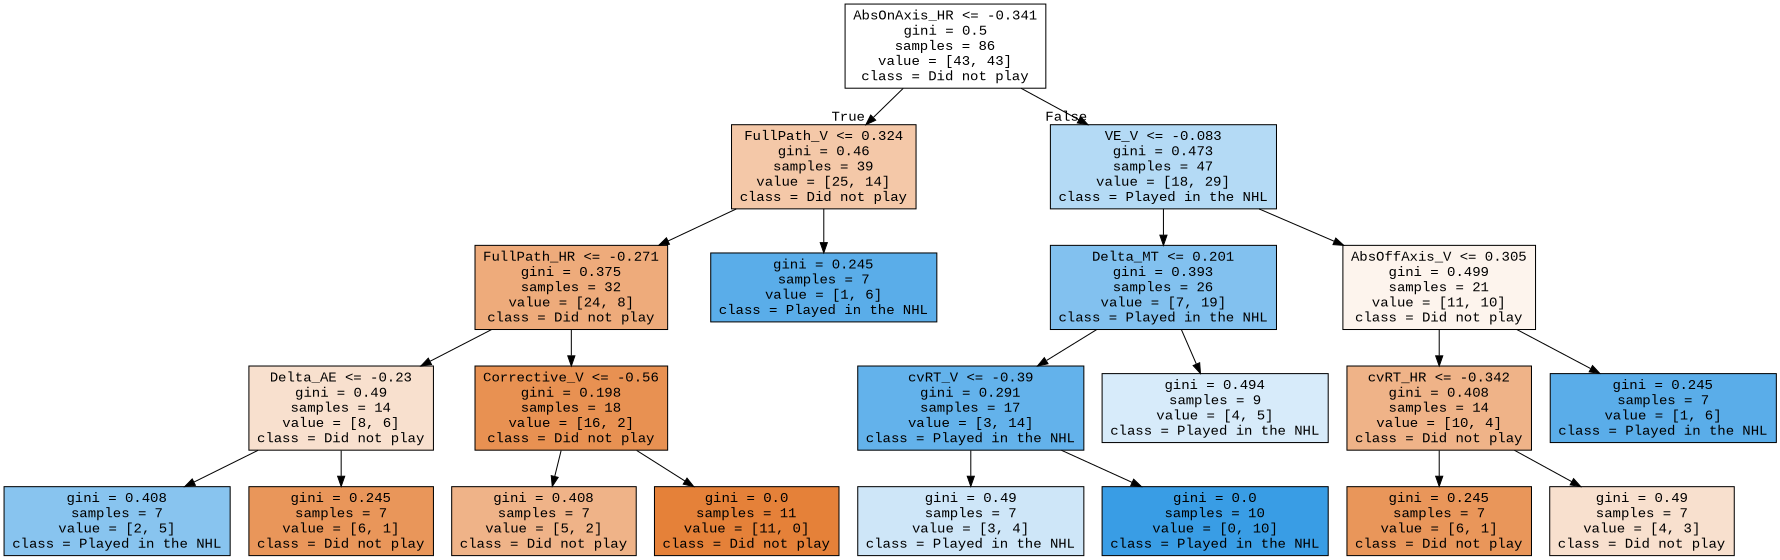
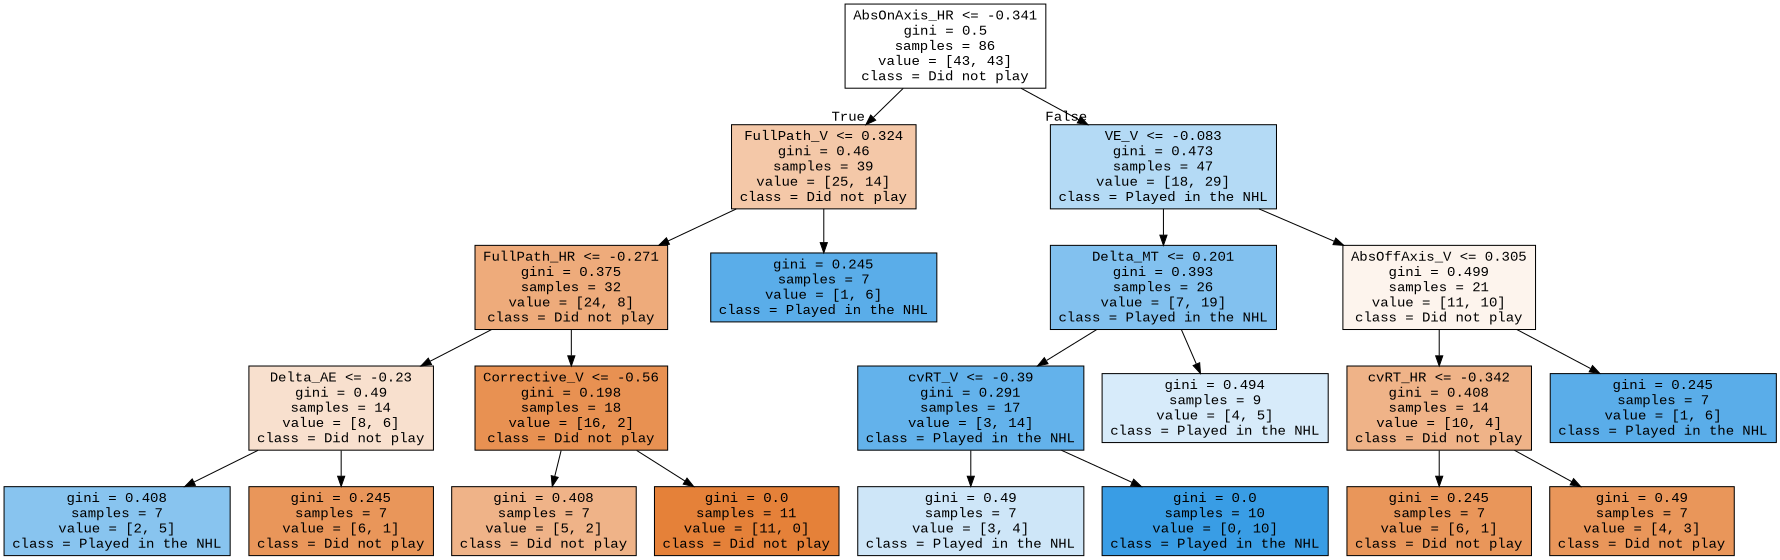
node "gini = 0.49 samples = 7 value = [4, 3] class = Did not play": fillcolor #f8e0ce -> #e9965a
